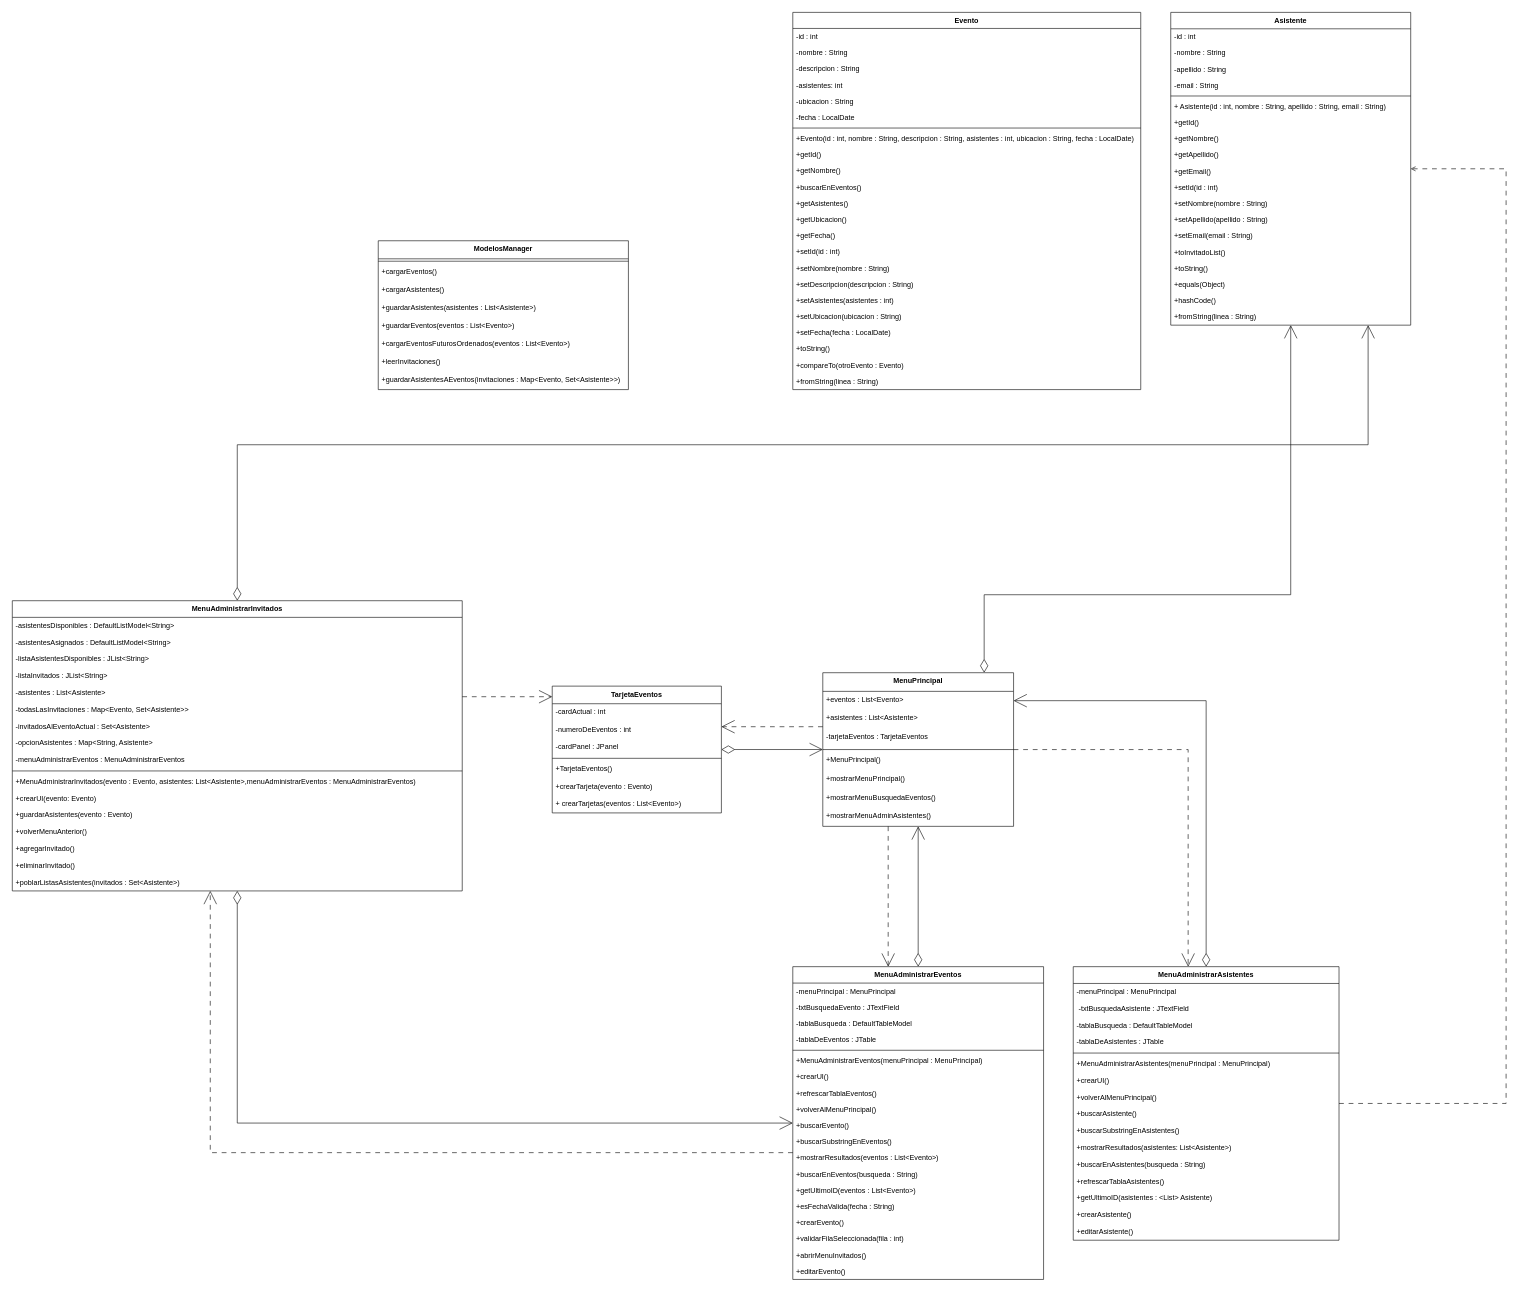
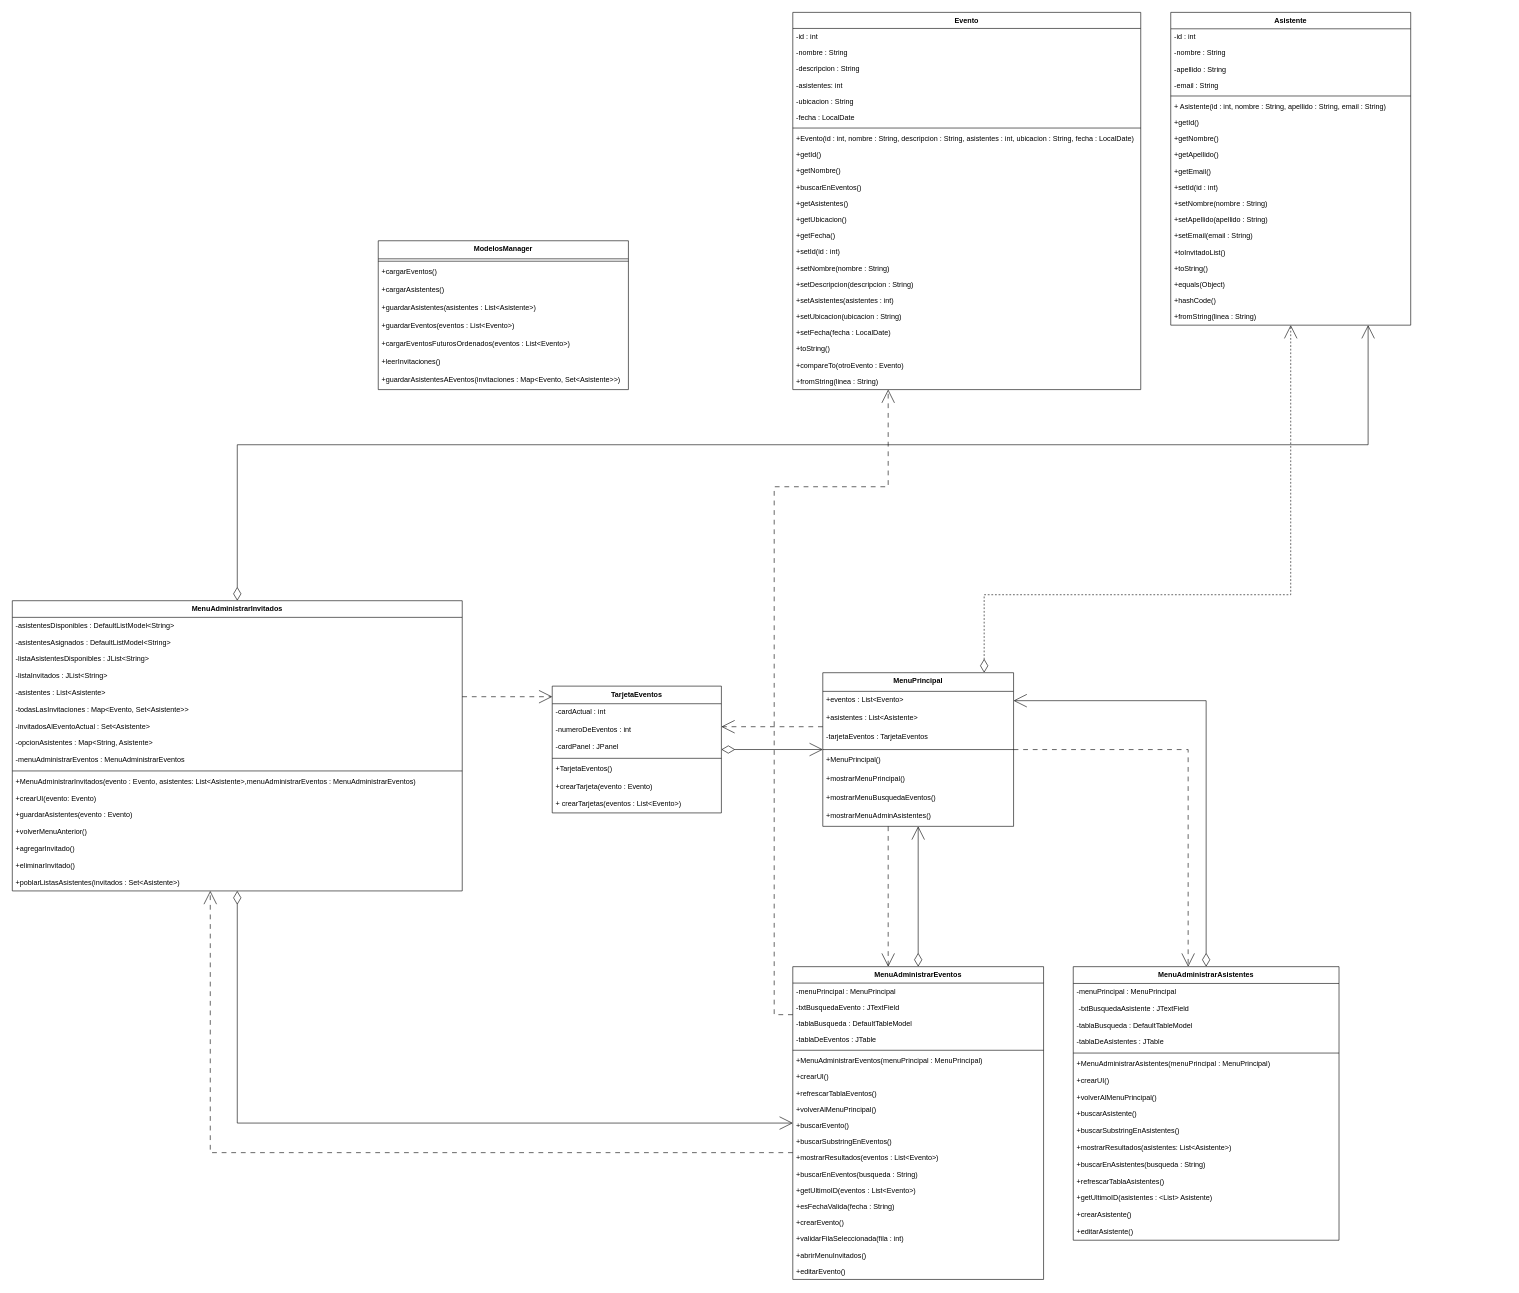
edge "Asistente" -- "MenuPrincipal": style solid -> dashed
edge "MenuAdministrarEventos" -> "Evento": added
edge "MenuAdministrarAsistentes" -> "Asistente": removed
